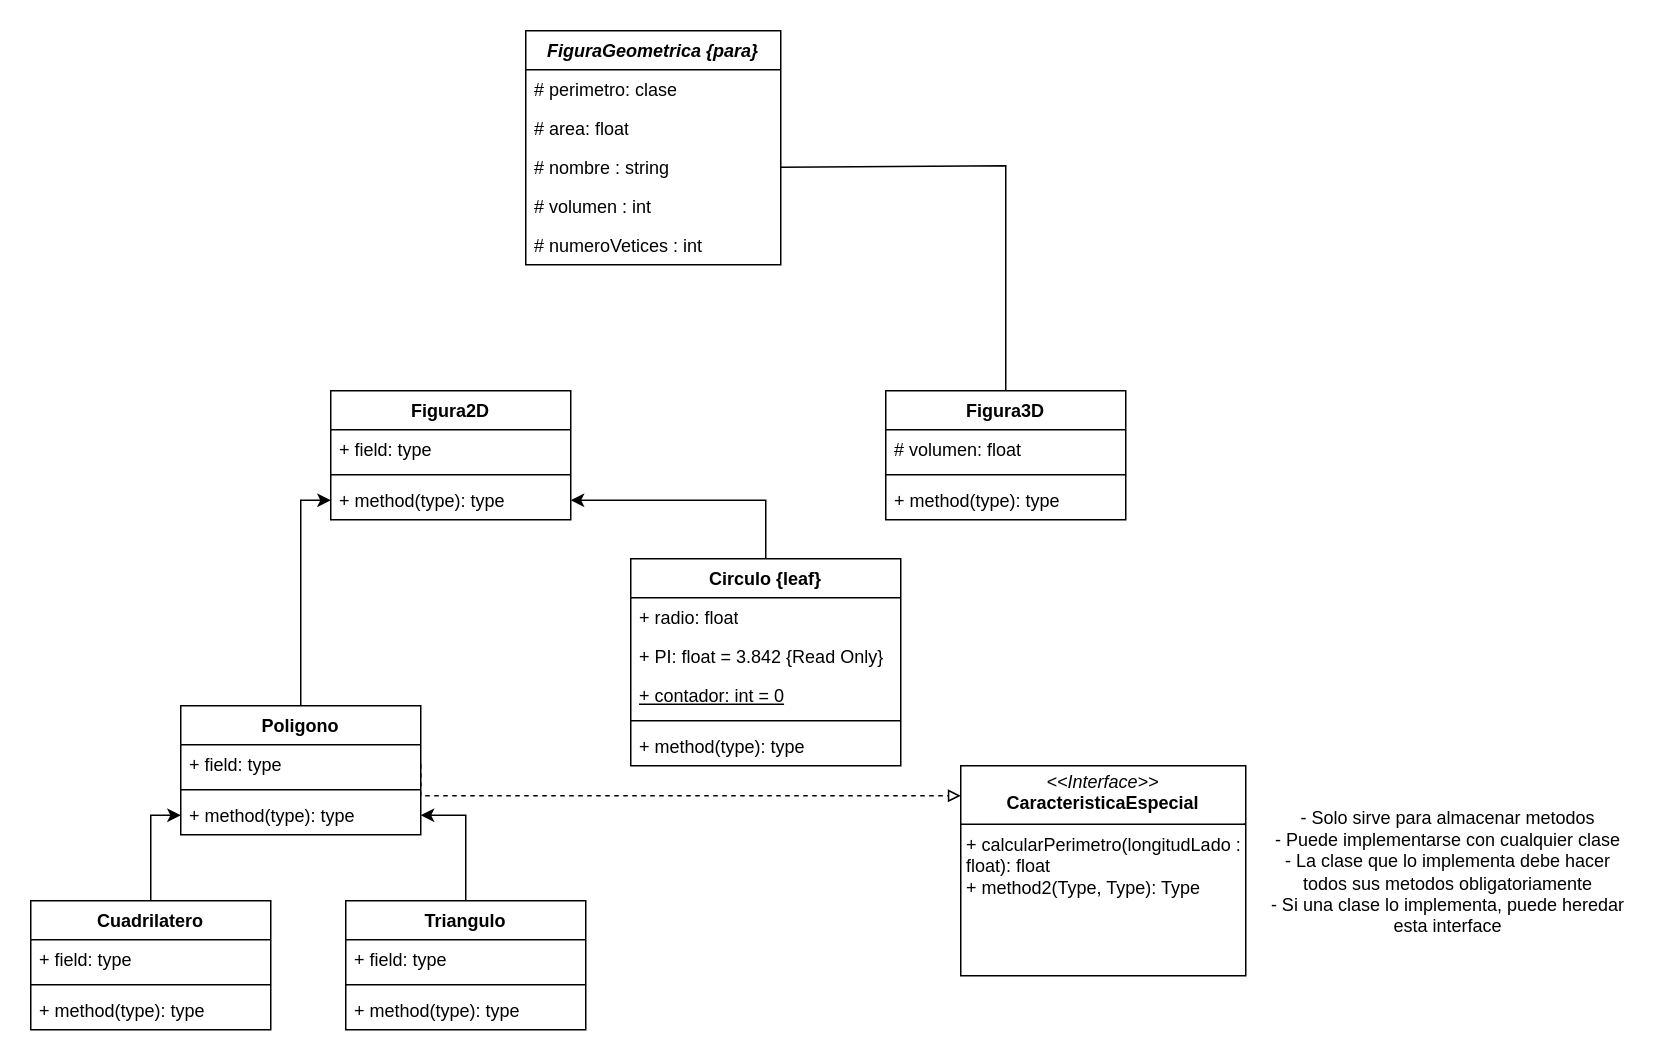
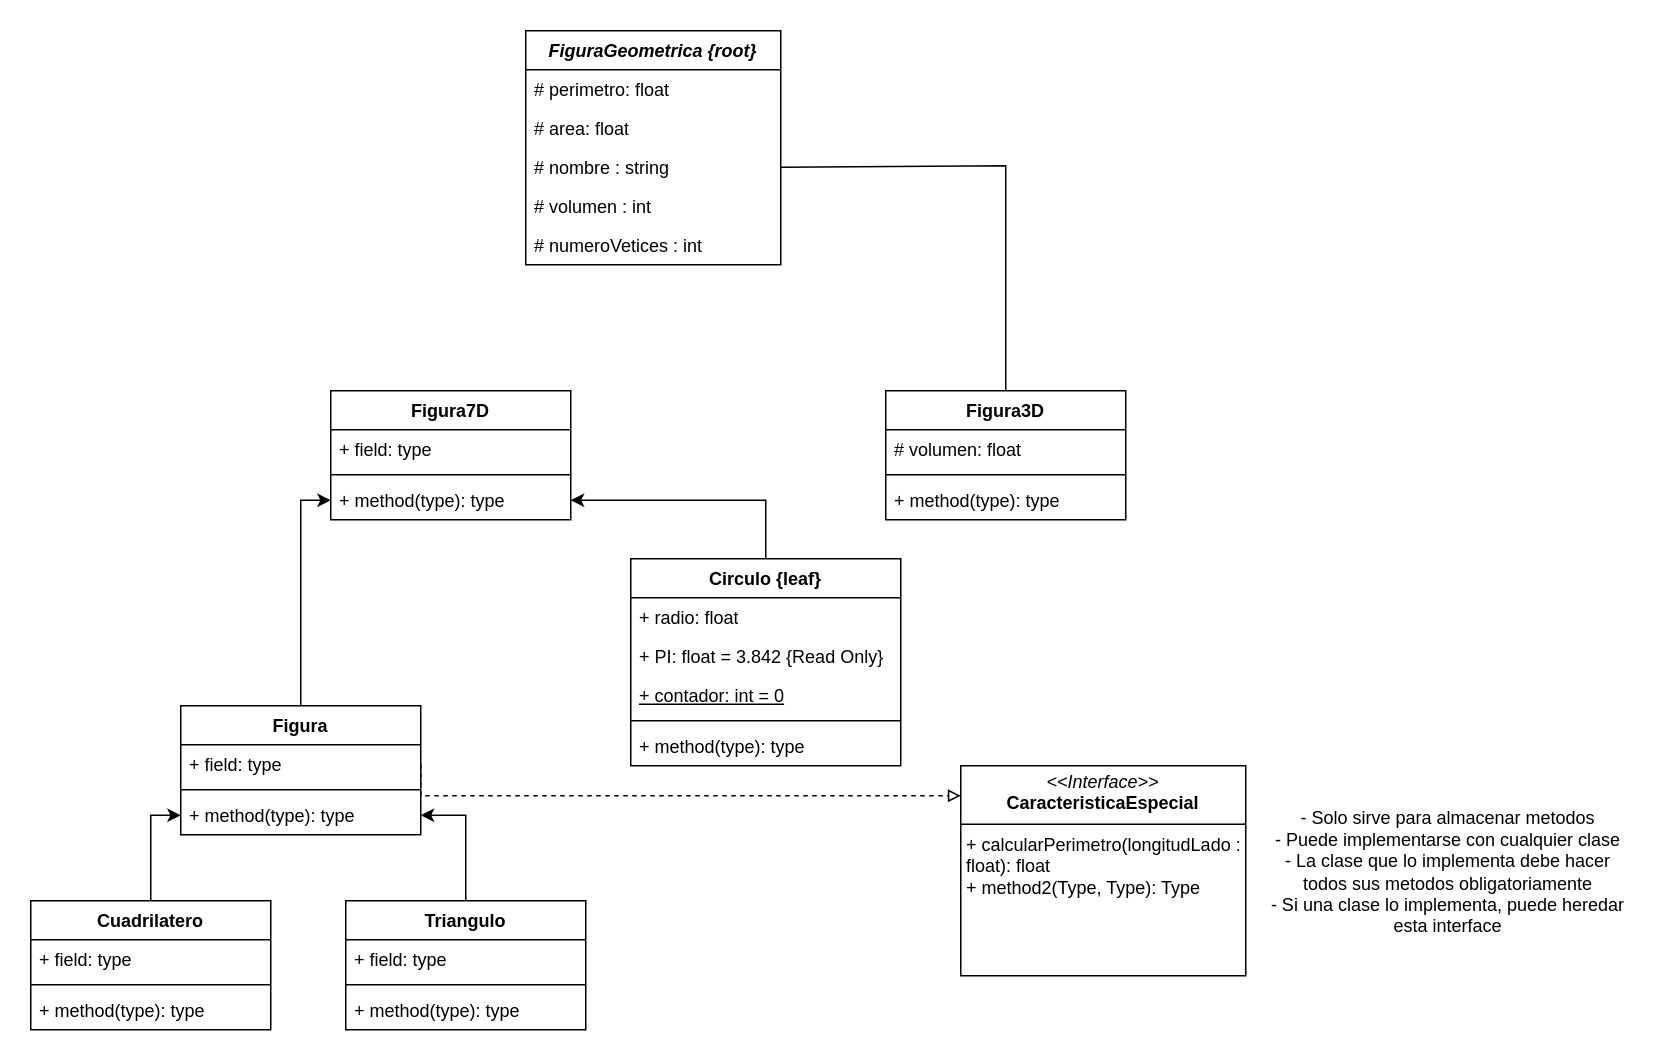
node "FiguraGeometrica {para}": label "FiguraGeometrica {para}" -> "FiguraGeometrica {root}"
node "# perimetro: clase": label "# perimetro: clase" -> "# perimetro: float"
node "Figura2D": label "Figura2D" -> "Figura7D"
node "Poligono": label "Poligono" -> "Figura"
